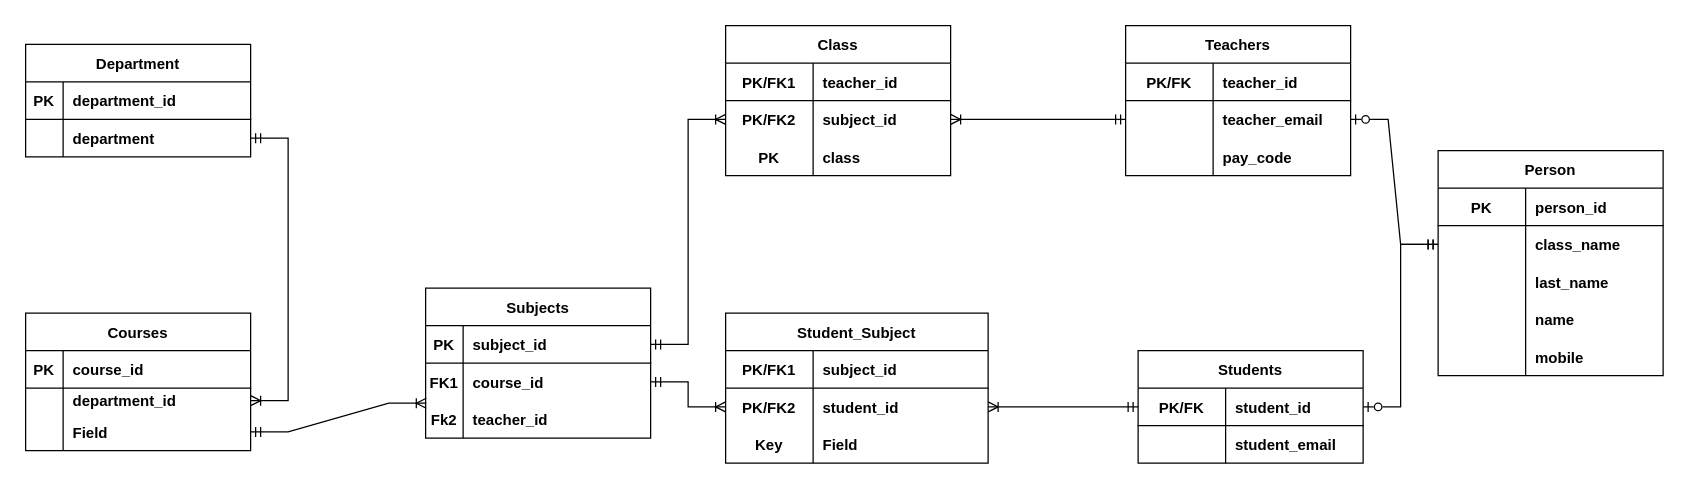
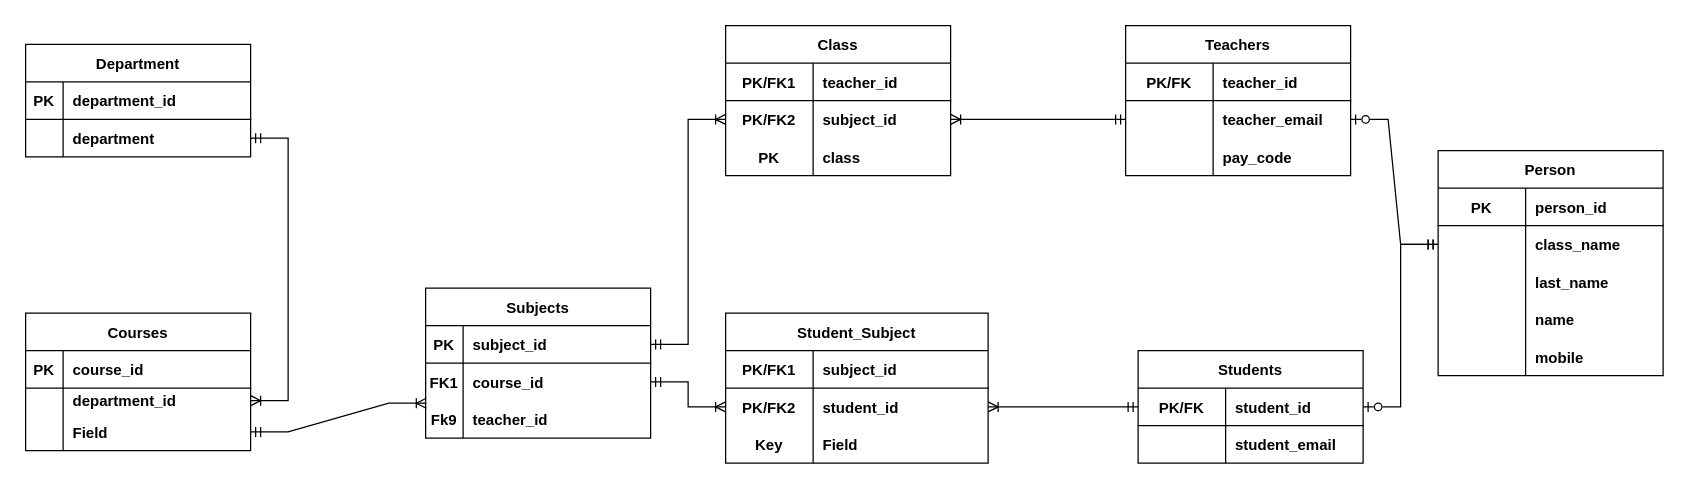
node "Fk2": label "Fk2" -> "Fk9"
